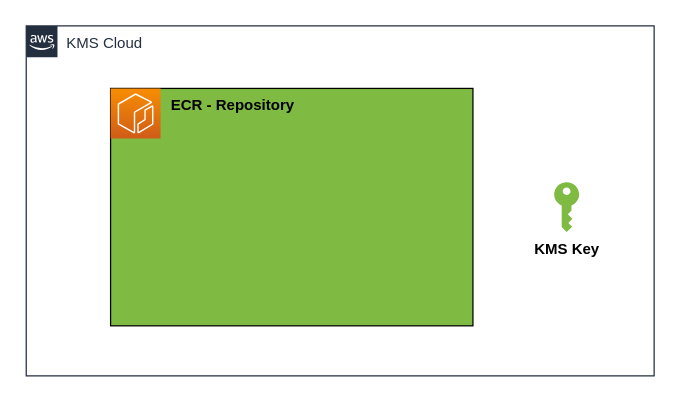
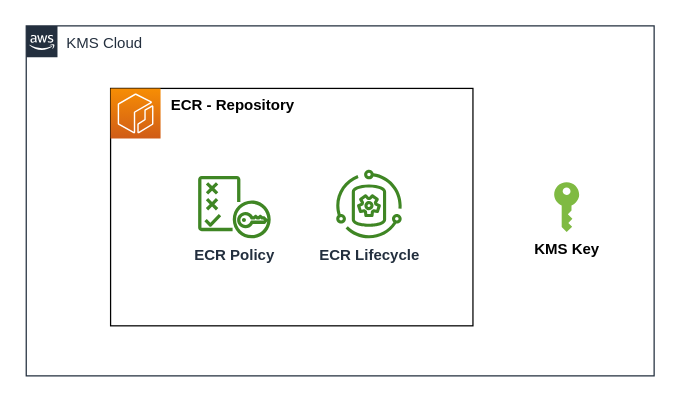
node "ECR Lifecycle": added
node "ECR Policy": added
node "ECR - Repository": fillcolor #7fba42 -> #ffffff
